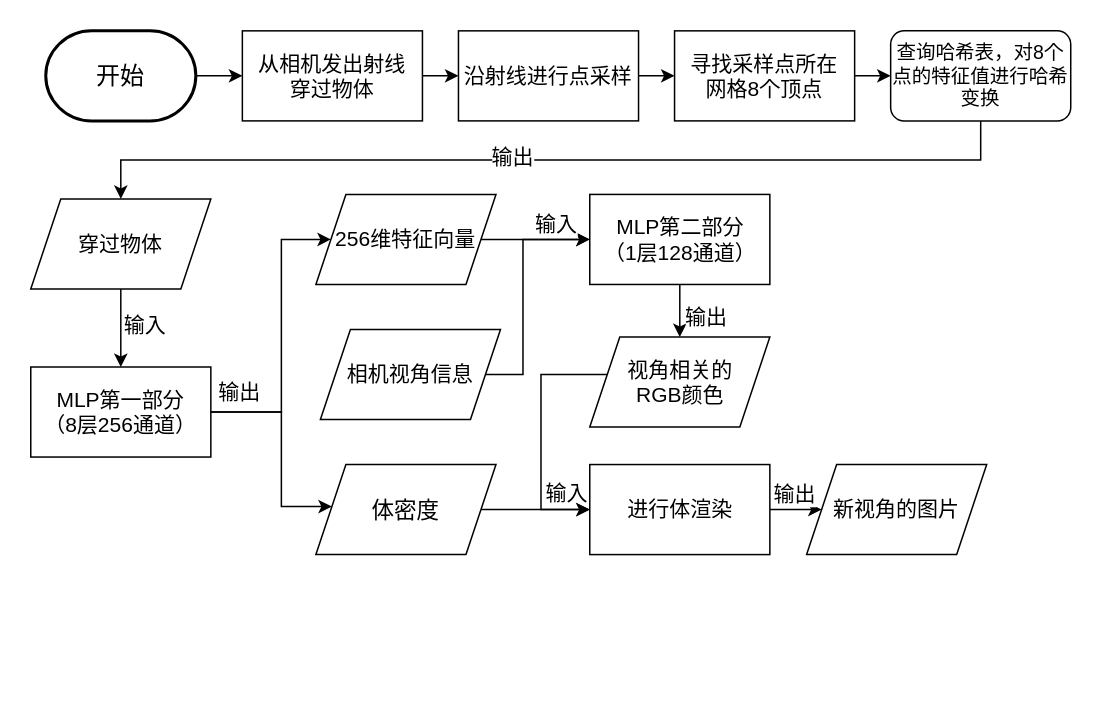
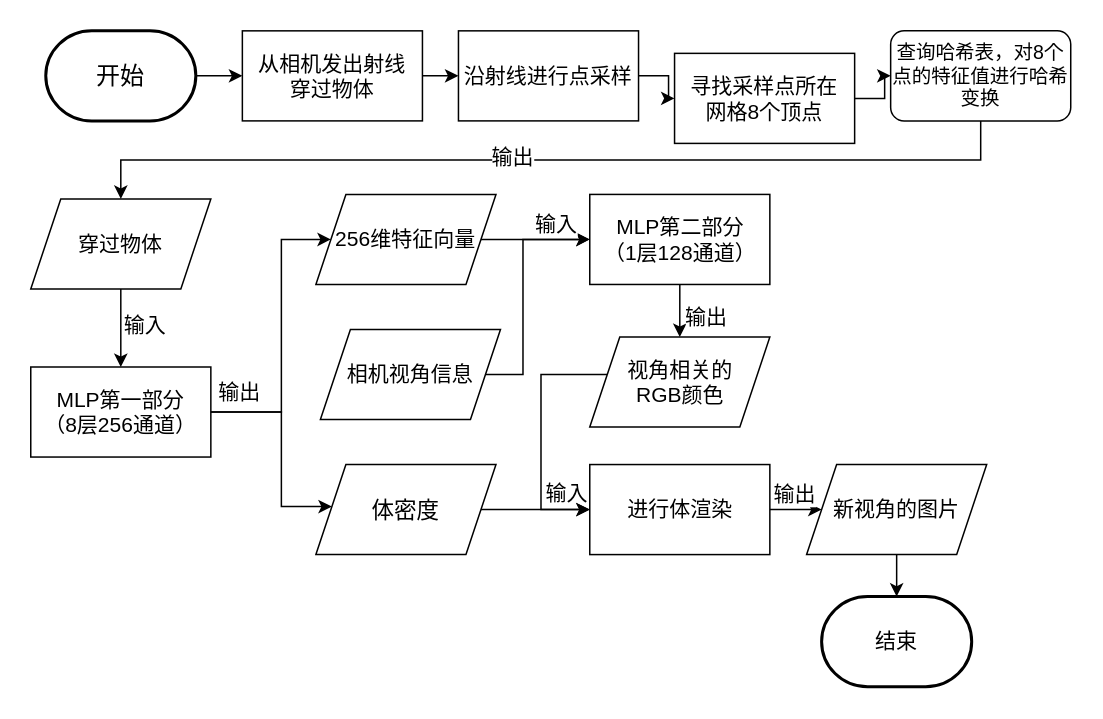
node "寻找采样点所在 网格8个顶点": moved (764, 76) -> (764, 98)
edge "新视角的图片" -> "结束": added
node "结束": added
